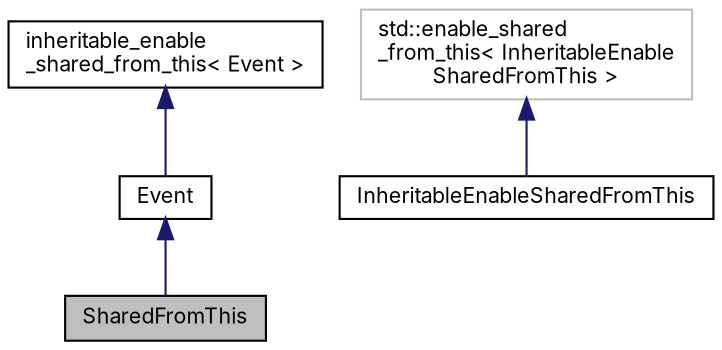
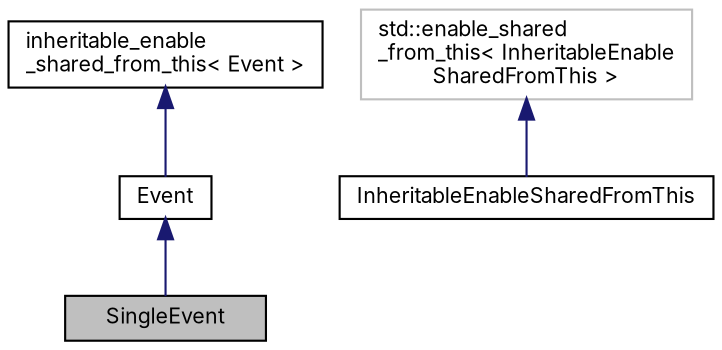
node "SharedFromThis": label "SharedFromThis" -> "SingleEvent"
